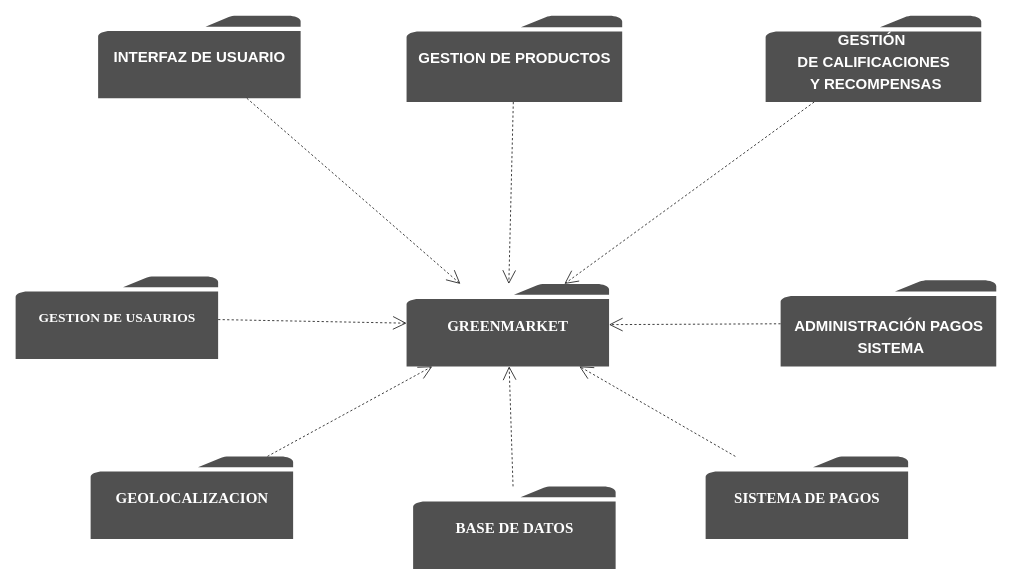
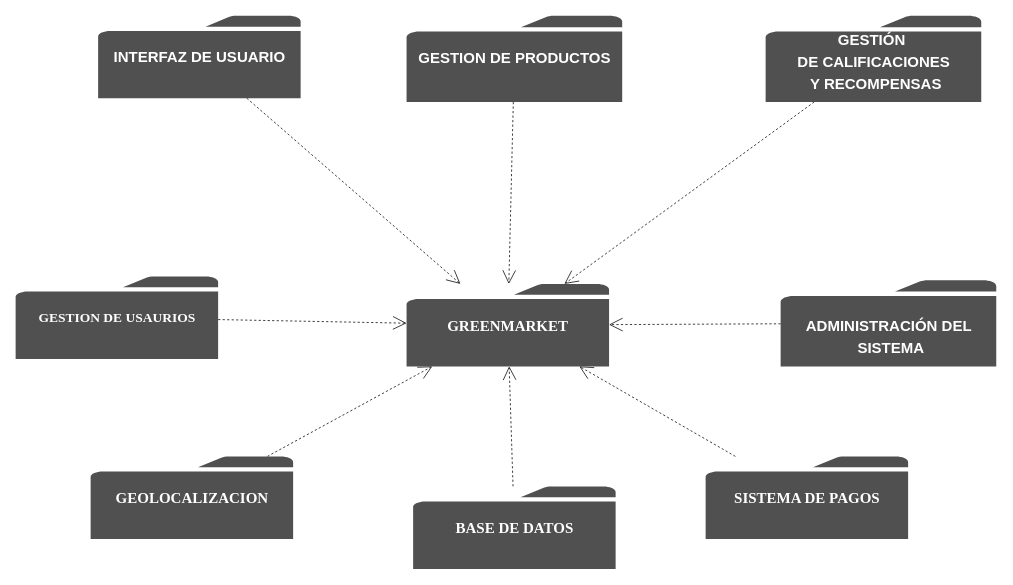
node "ADMINISTRACIÓN PAGOS SISTEMA": label "ADMINISTRACIÓN PAGOS SISTEMA" -> "ADMINISTRACIÓN DEL SISTEMA"
